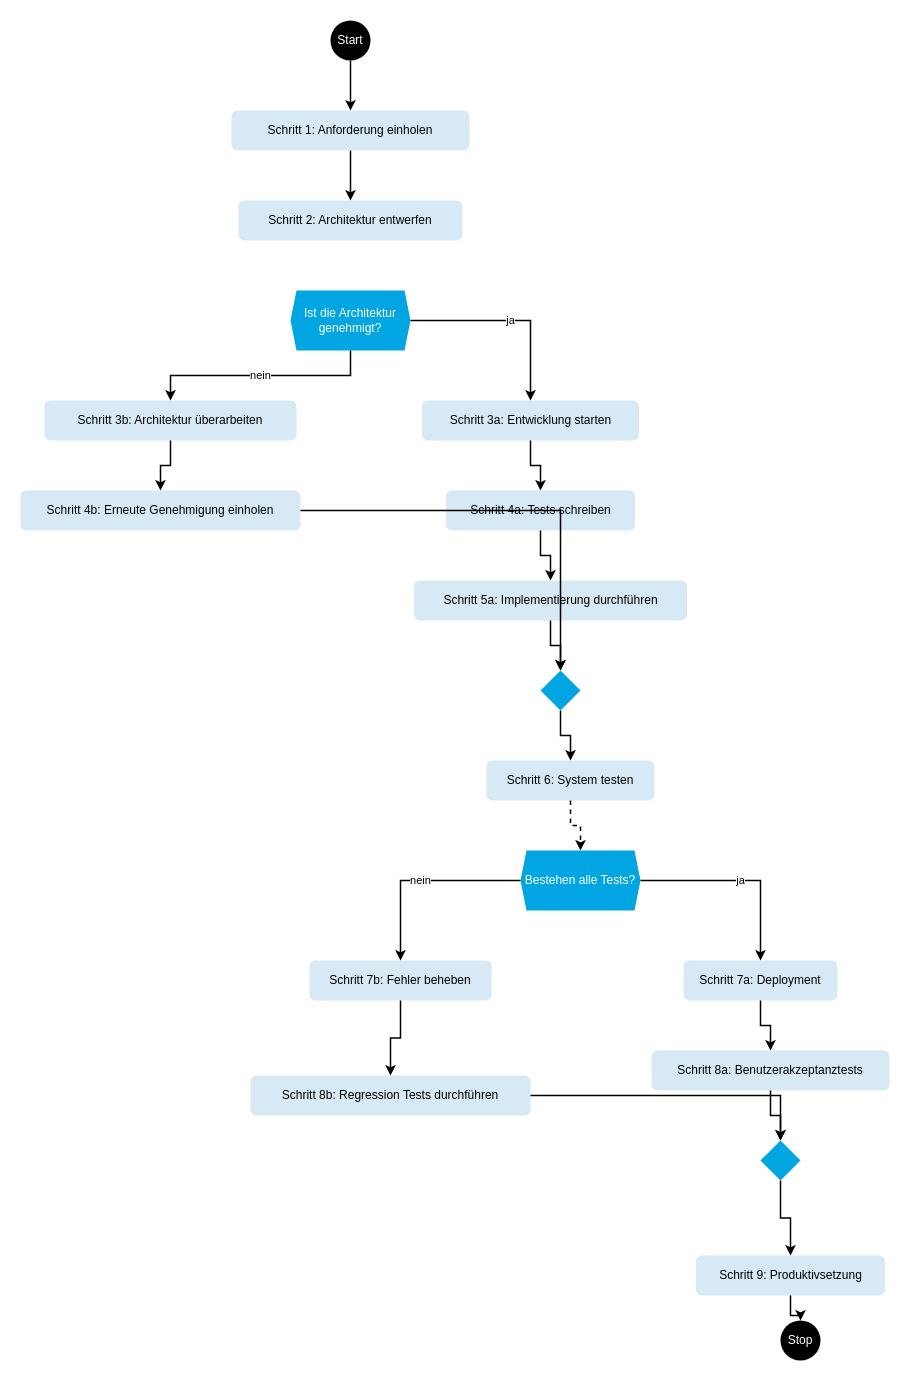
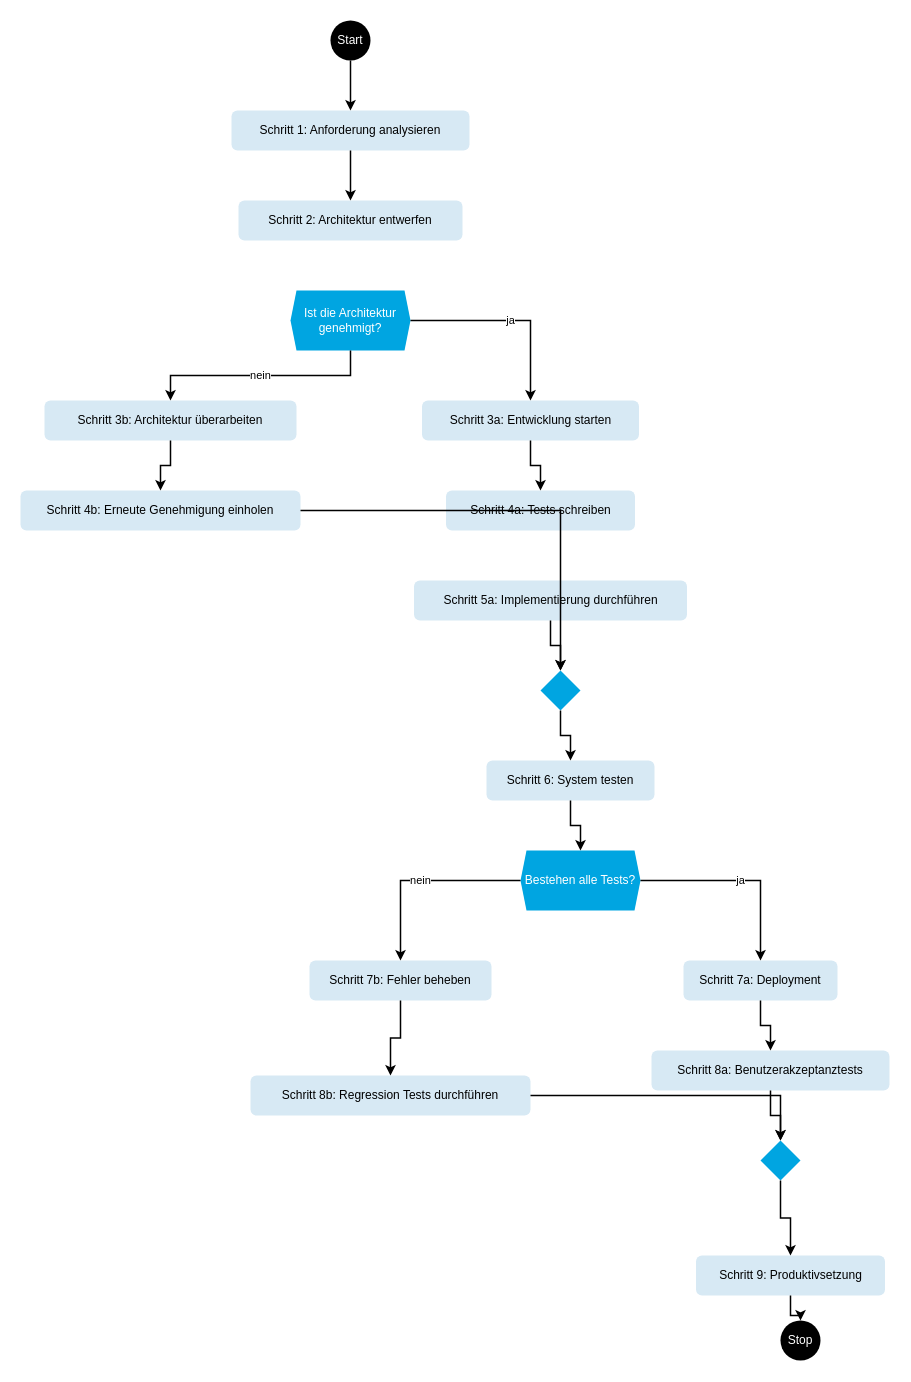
node "Schritt 1: Anforderung einholen": label "Schritt 1: Anforderung einholen" -> "Schritt 1: Anforderung analysieren"
edge "Schritt 4a: Tests schreiben" -> "Schritt 5a: Implementierung durchführen": removed
edge "Schritt 6: System testen" -> "Bestehen alle Tests?": style dashed -> solid
